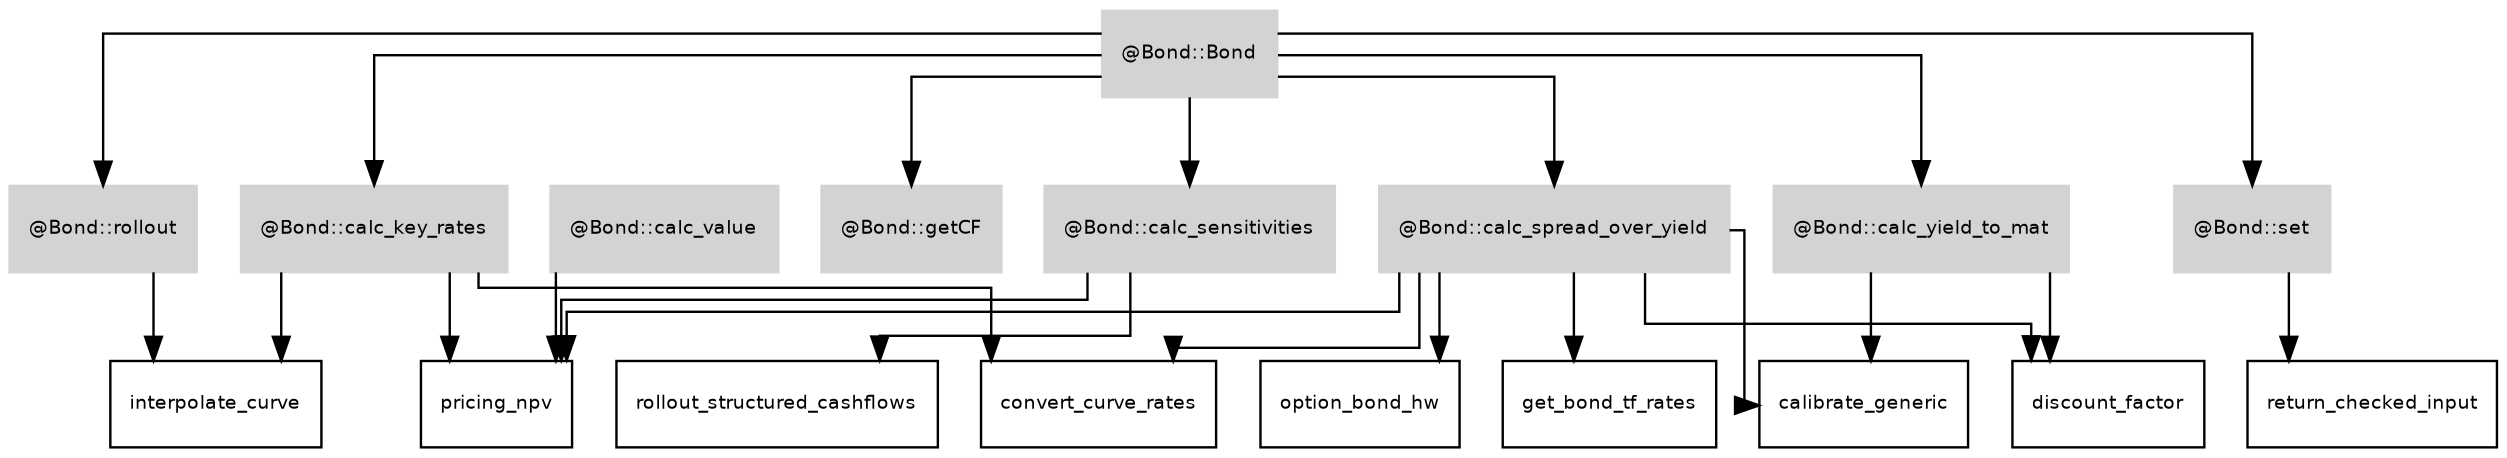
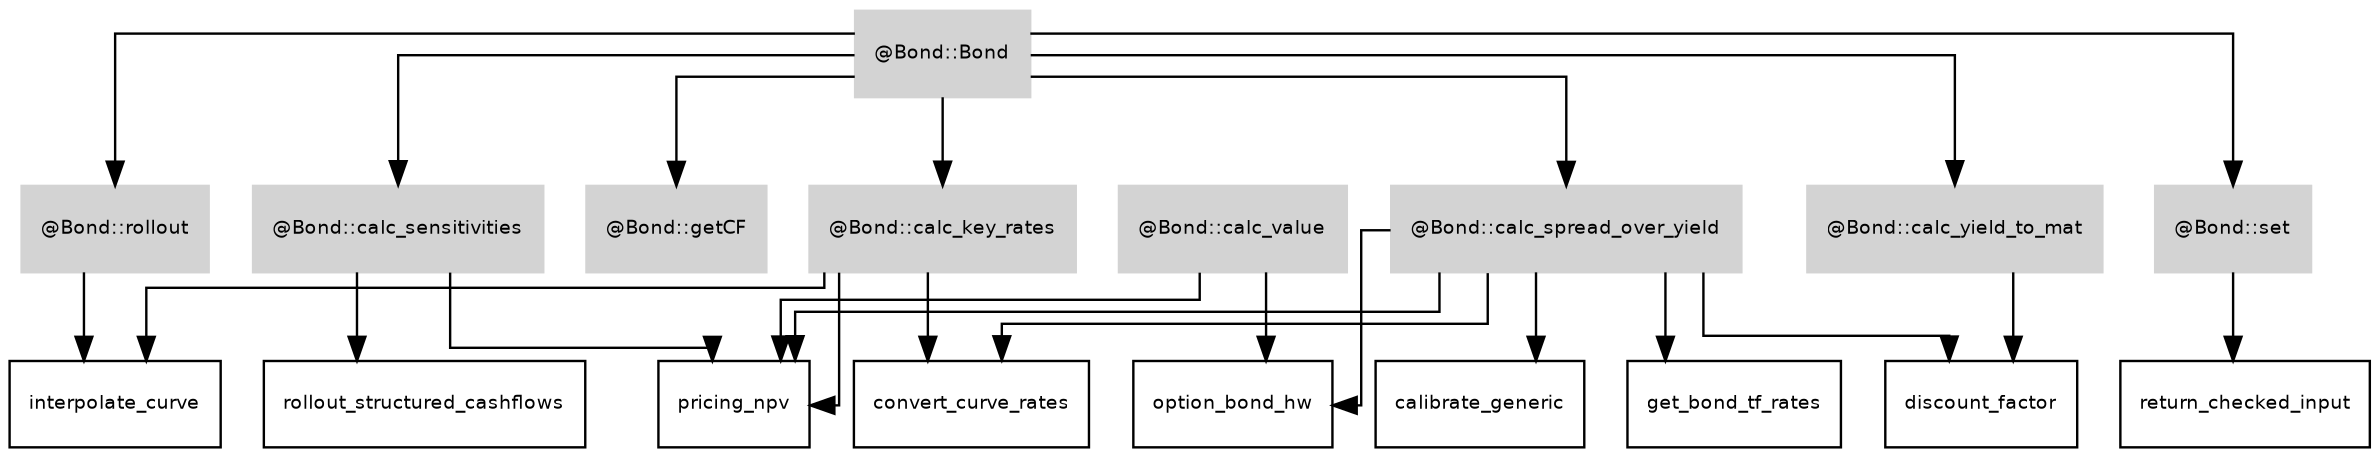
edge "@Bond::calc_value" -> "option_bond_hw": added
edge "@Bond::calc_yield_to_mat" -> "calibrate_generic": removed
